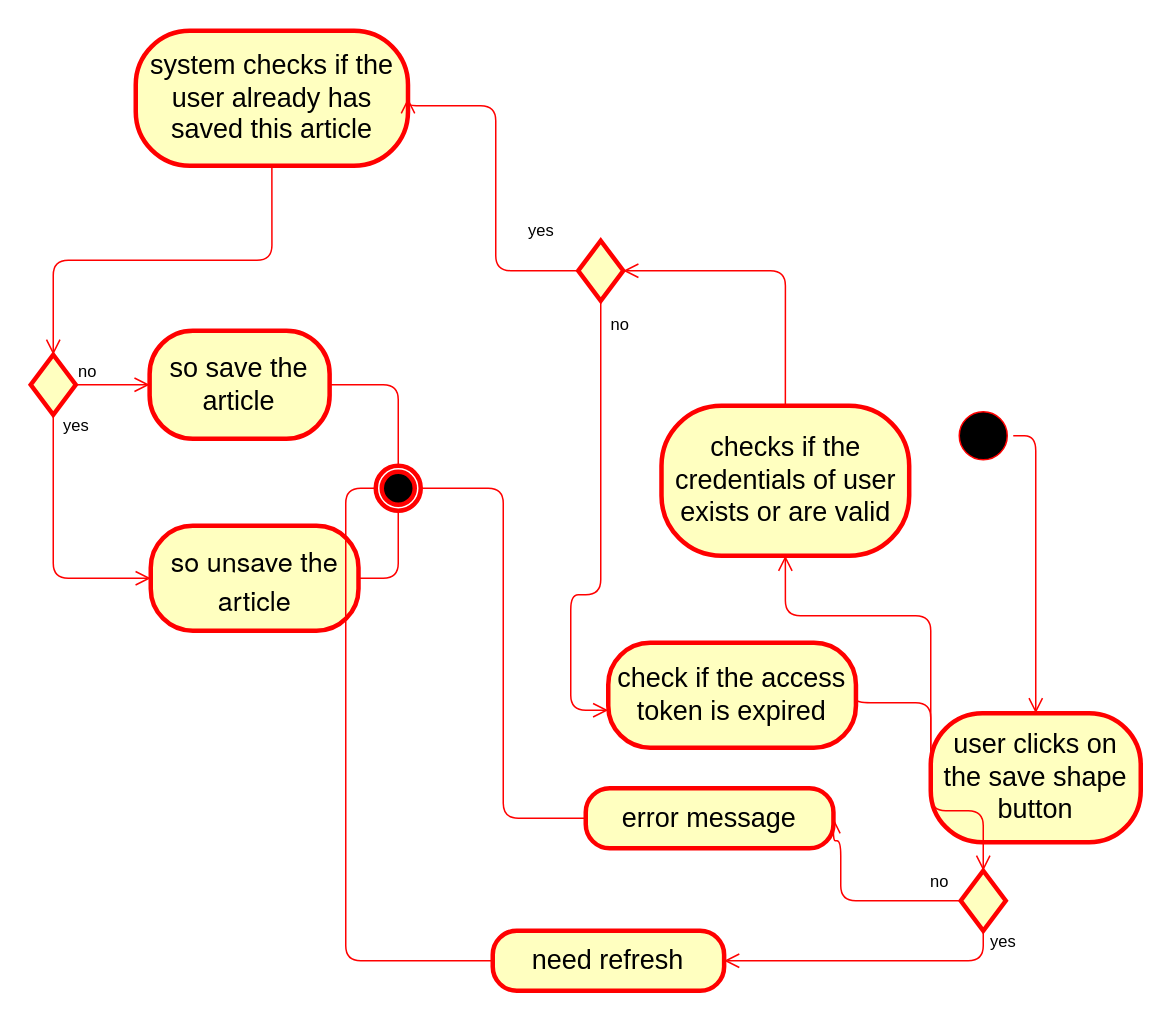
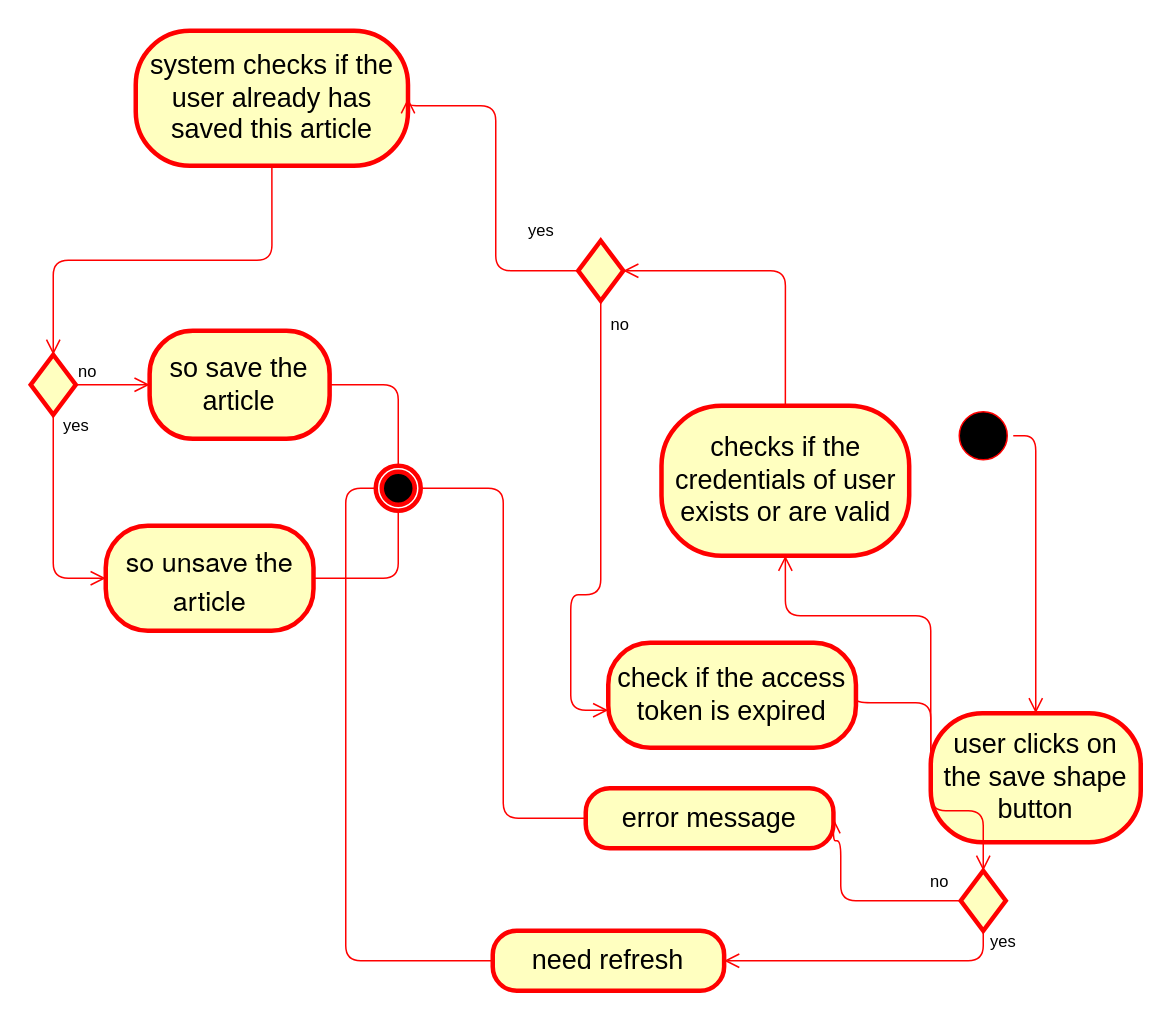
node "so unsave the article": moved (255, 578) -> (210, 578)
